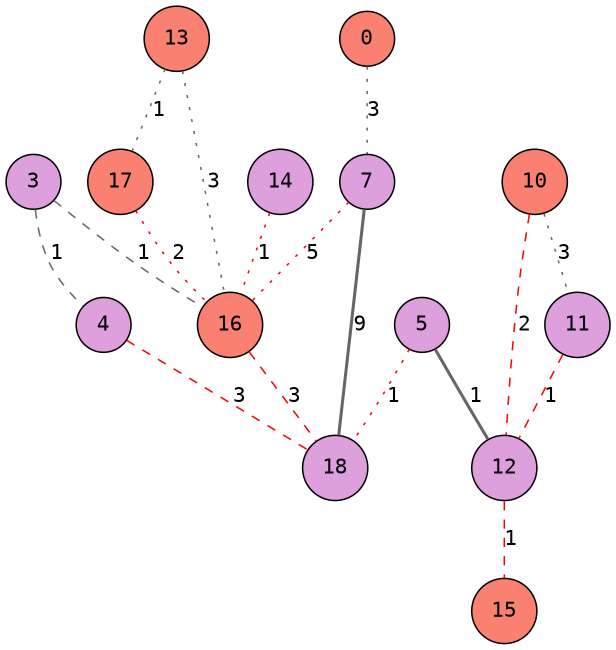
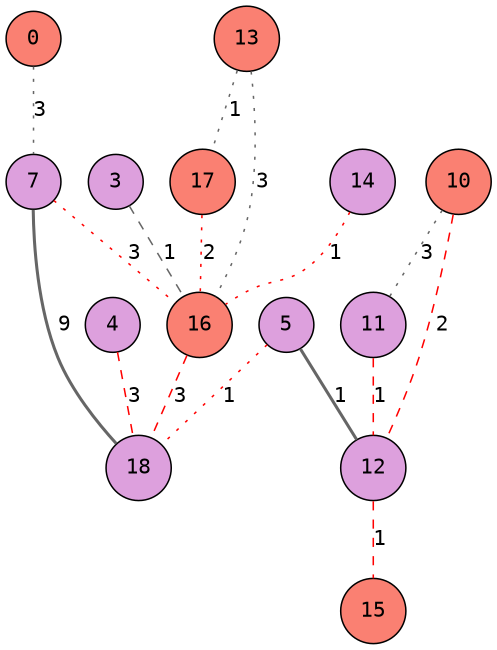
edge "7" -- "16": label "5" -> "3"
edge "3" -- "4": removed, label "1"
